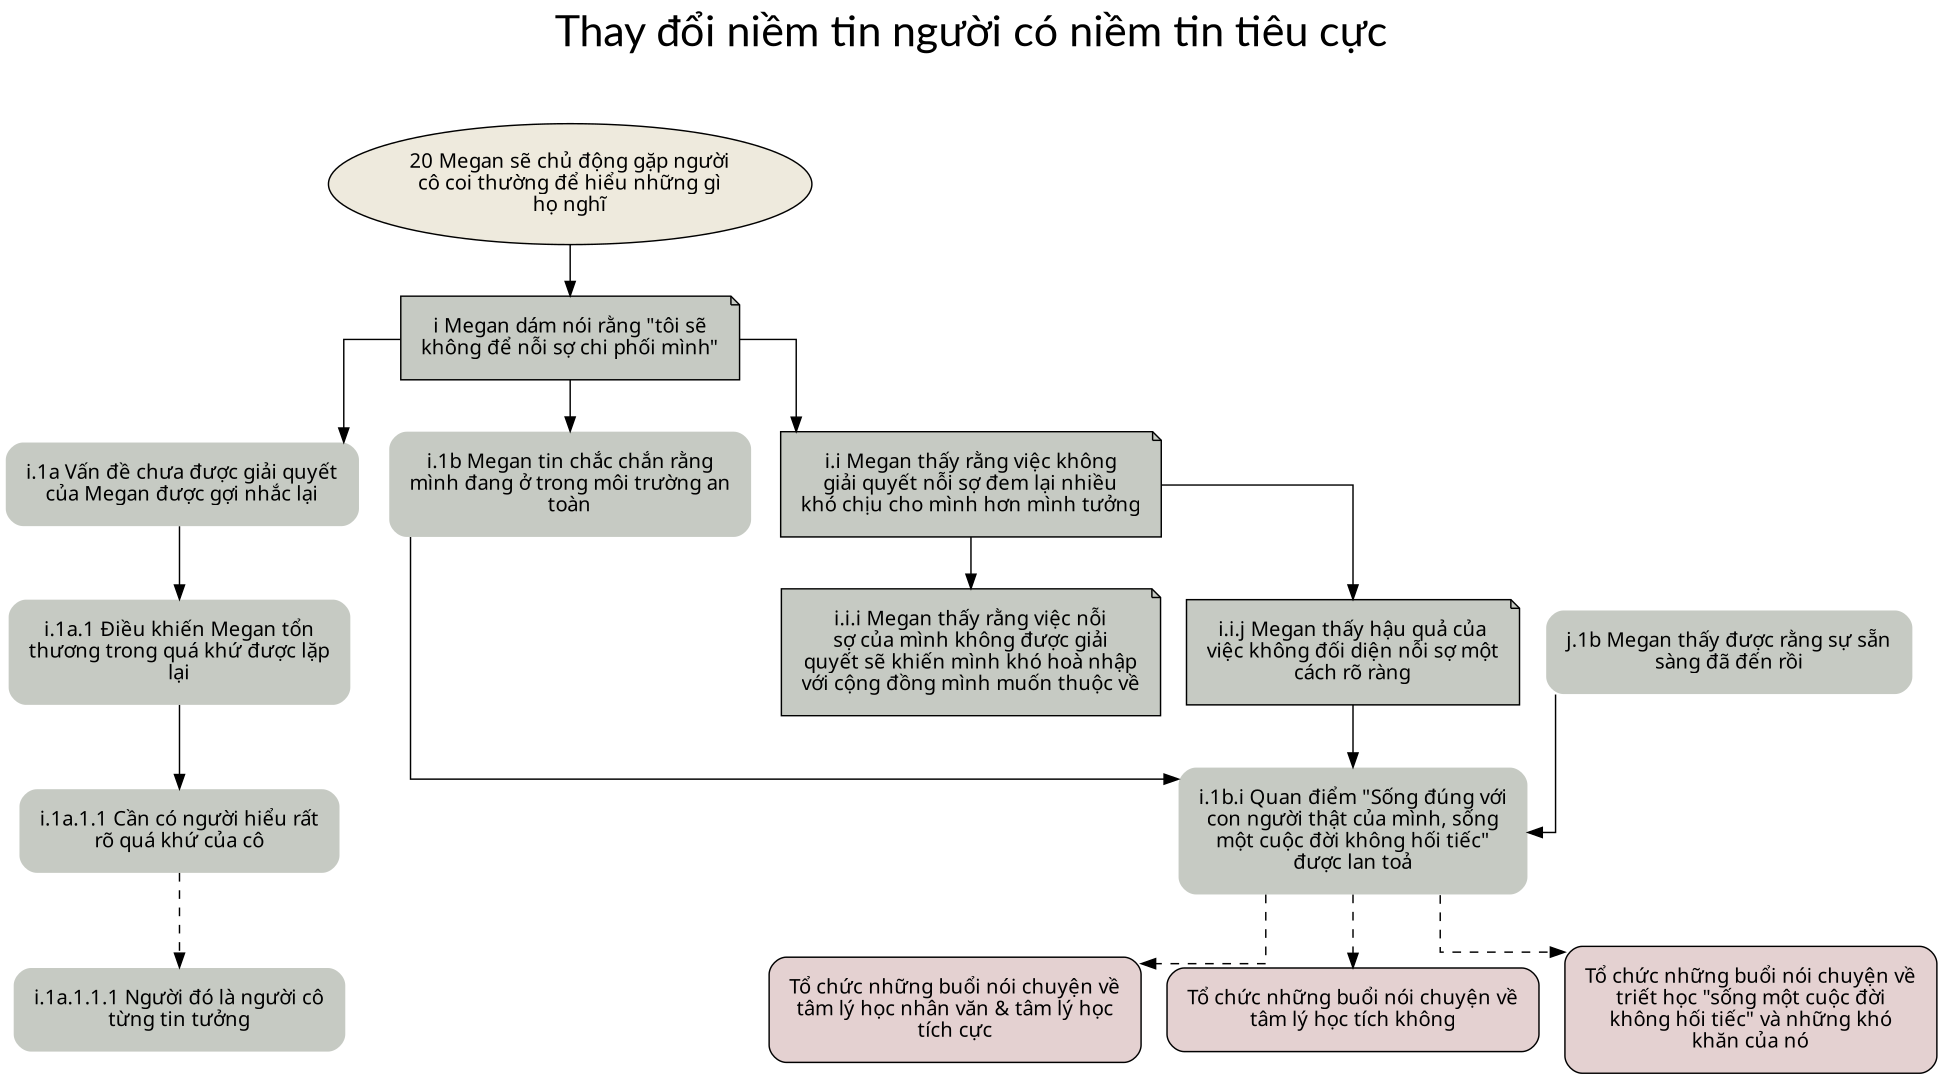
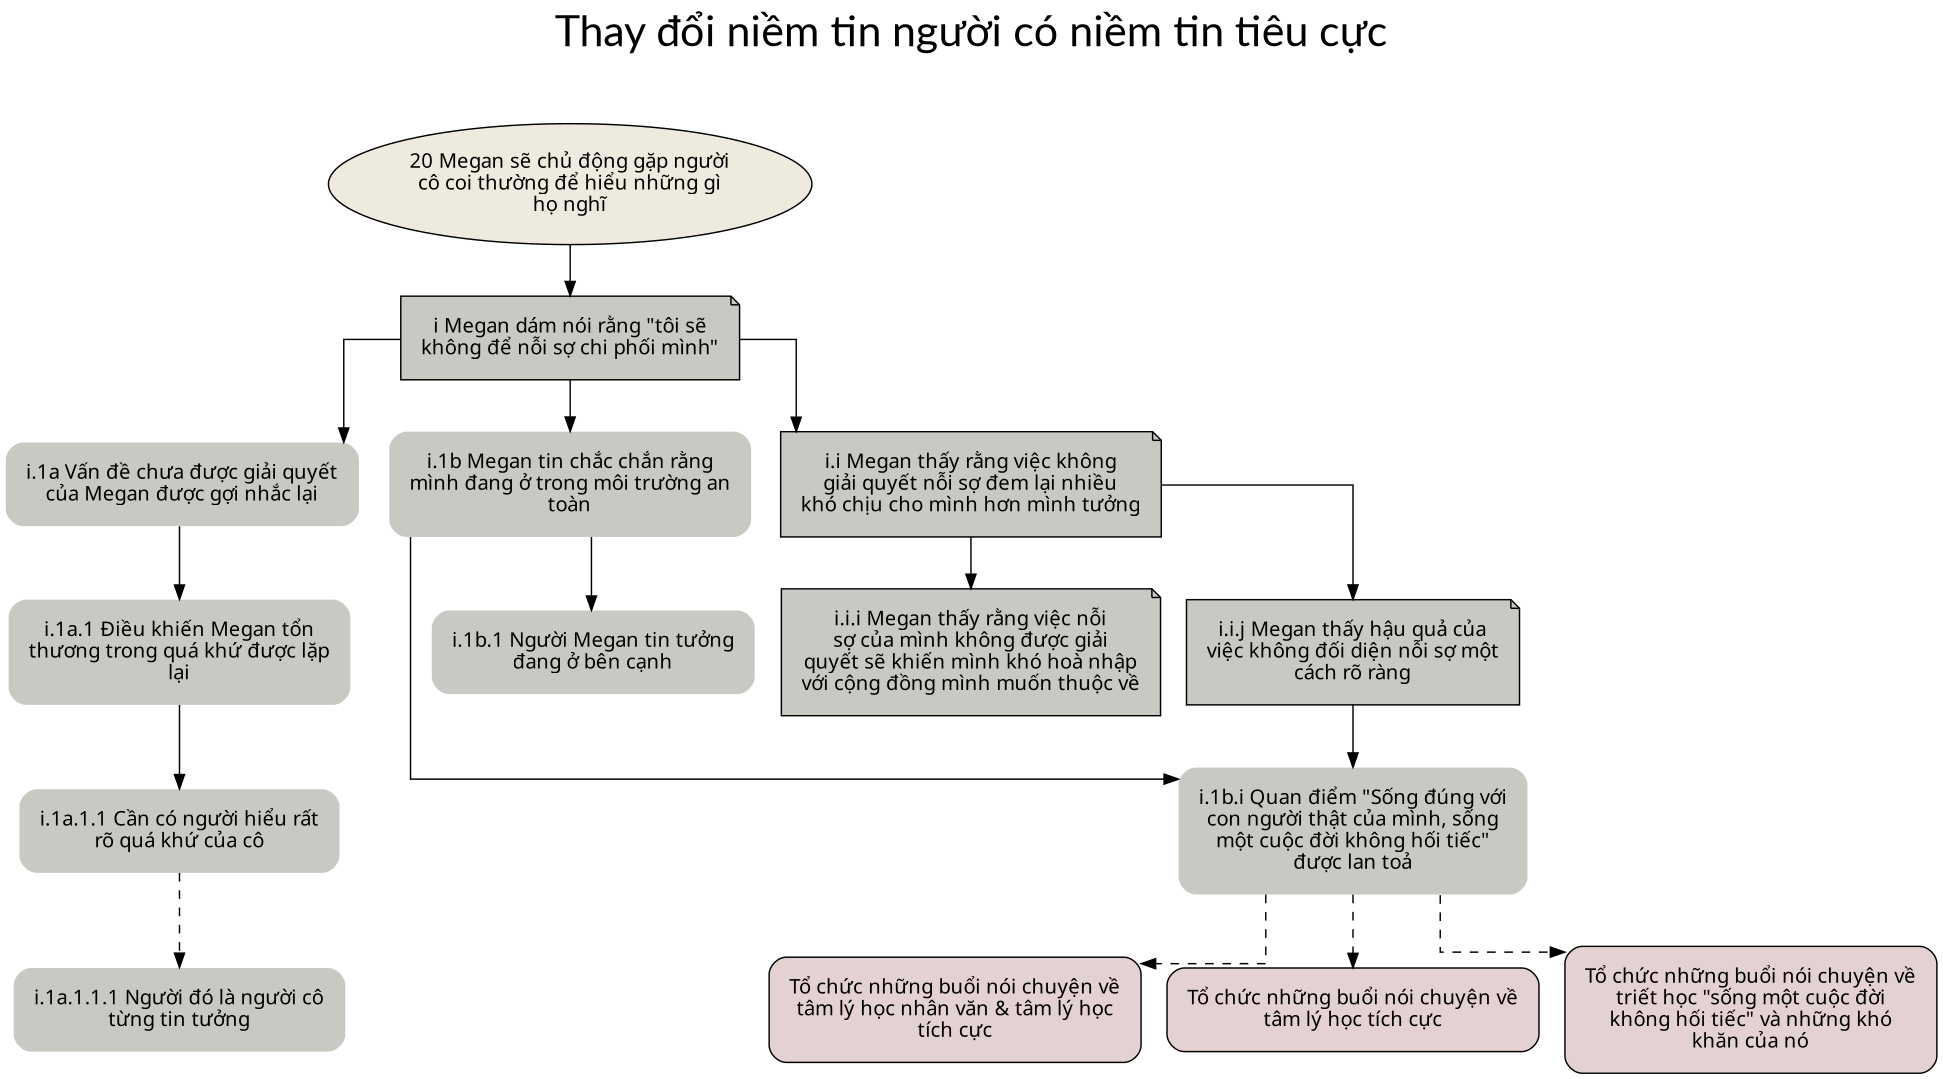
node "i.1b.1 Người Megan tin tưởng đang ở bên cạnh": added
node "j.1b Megan thấy được rằng sự sẵn sàng đã đến rồi": removed
node "Tổ chức những buổi nói chuyện về tâm lý học tích không": label "Tổ chức những buổi nói chuyện về tâm lý học tích không" -> "Tổ chức những buổi nói chuyện về tâm lý học tích cực"
